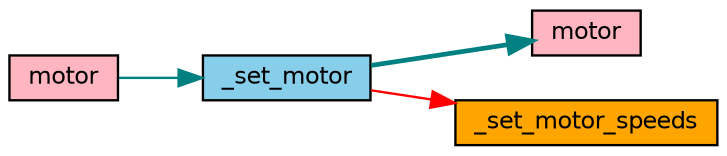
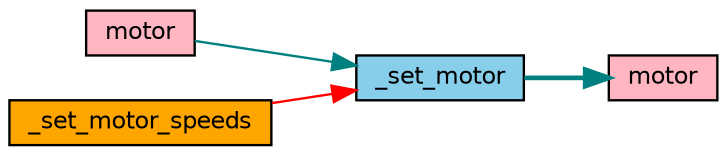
edge "_set_motor" -> "_set_motor_speeds": reversed
